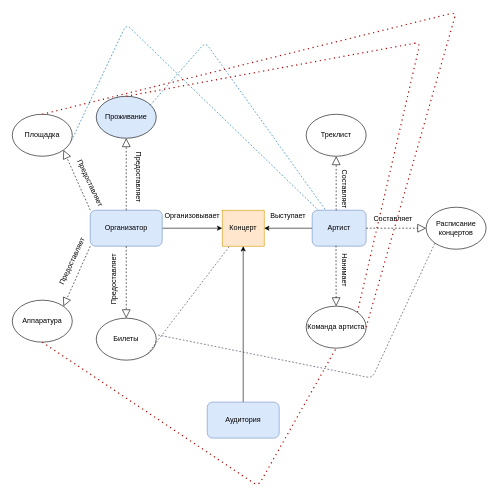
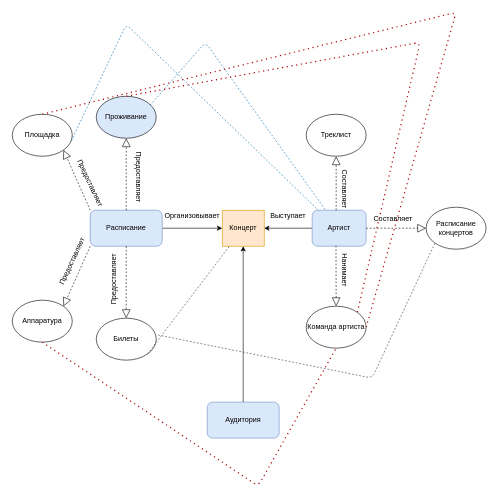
node "Организатор": label "Организатор" -> "Расписание"
